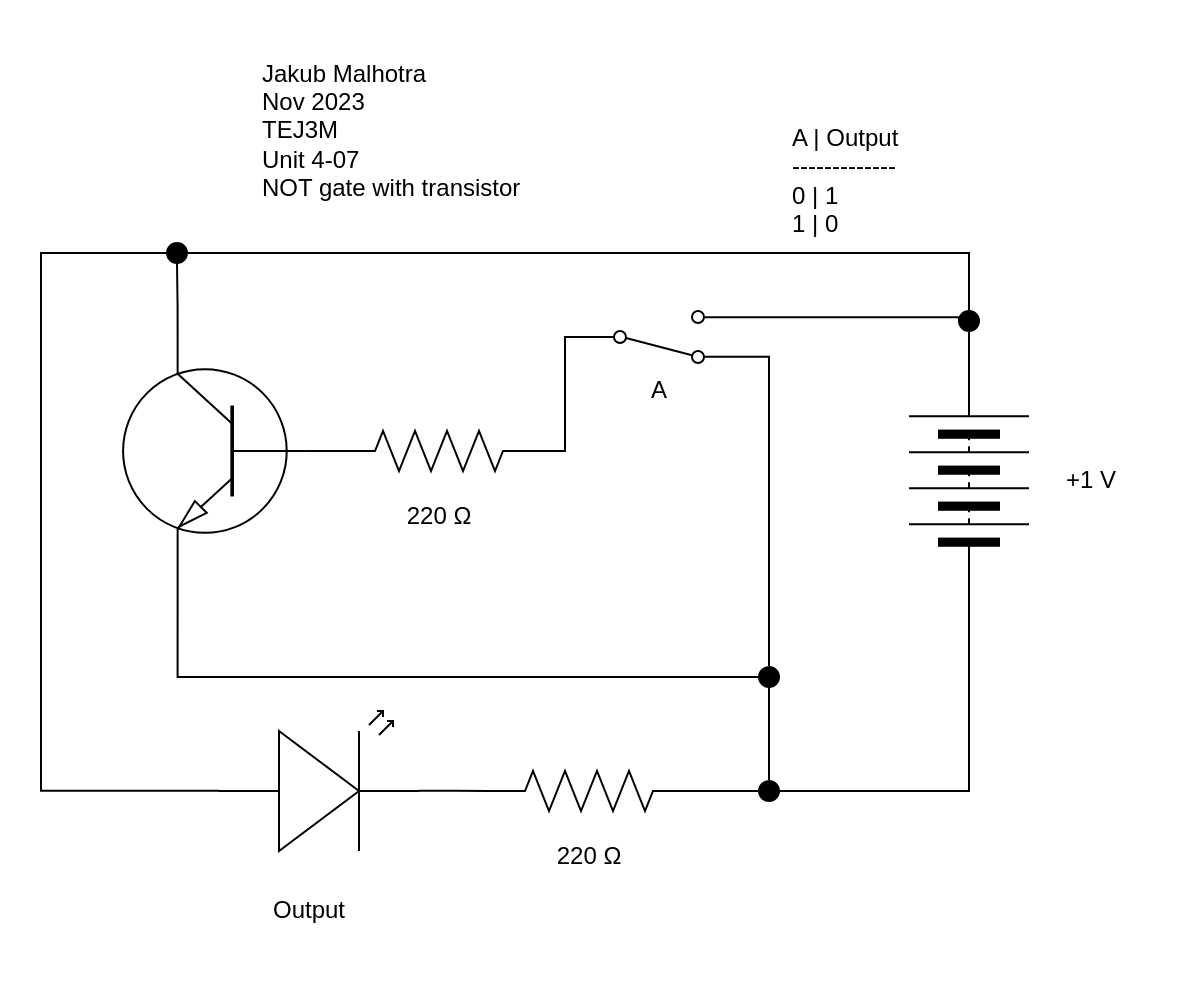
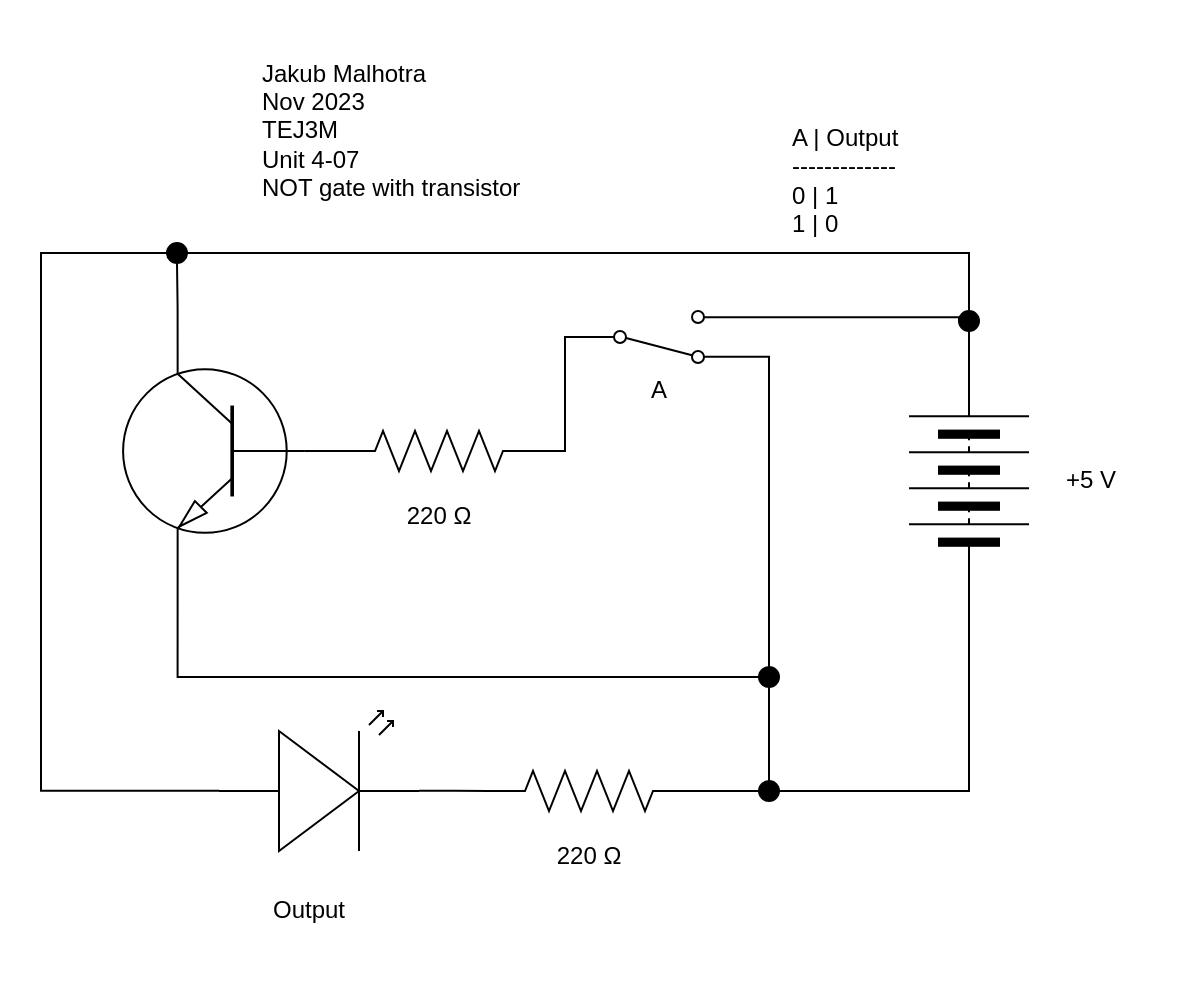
node "+1 V": label "+1 V" -> "+5 V"
